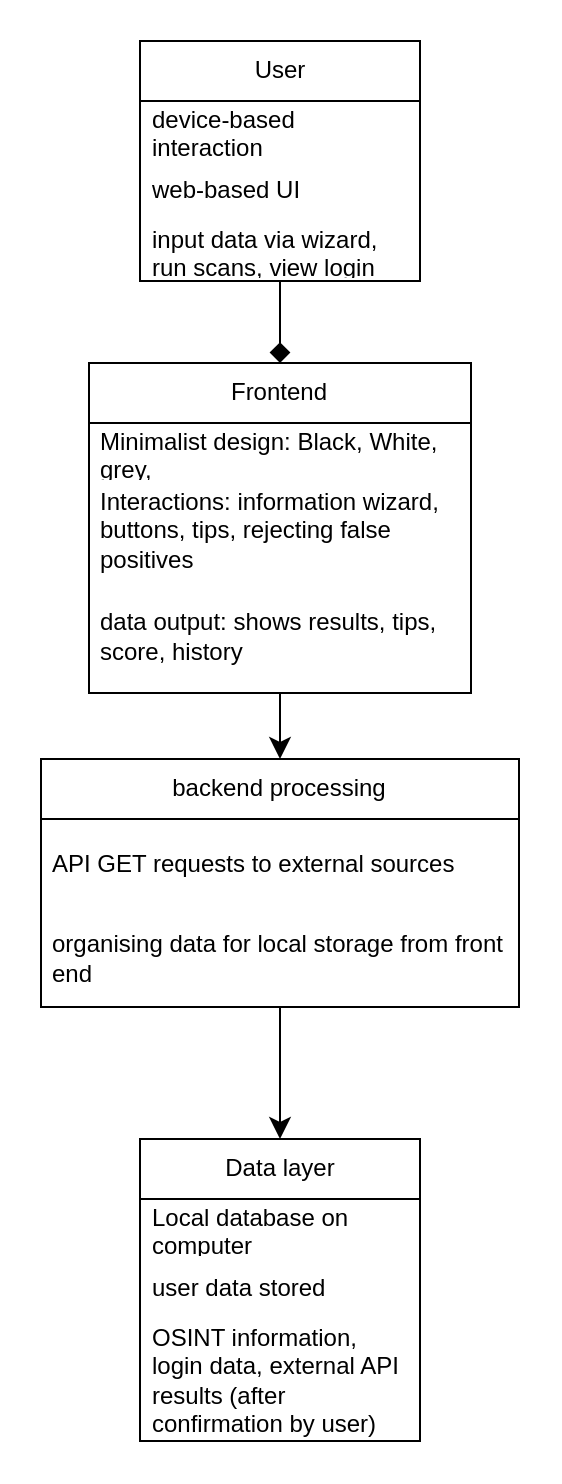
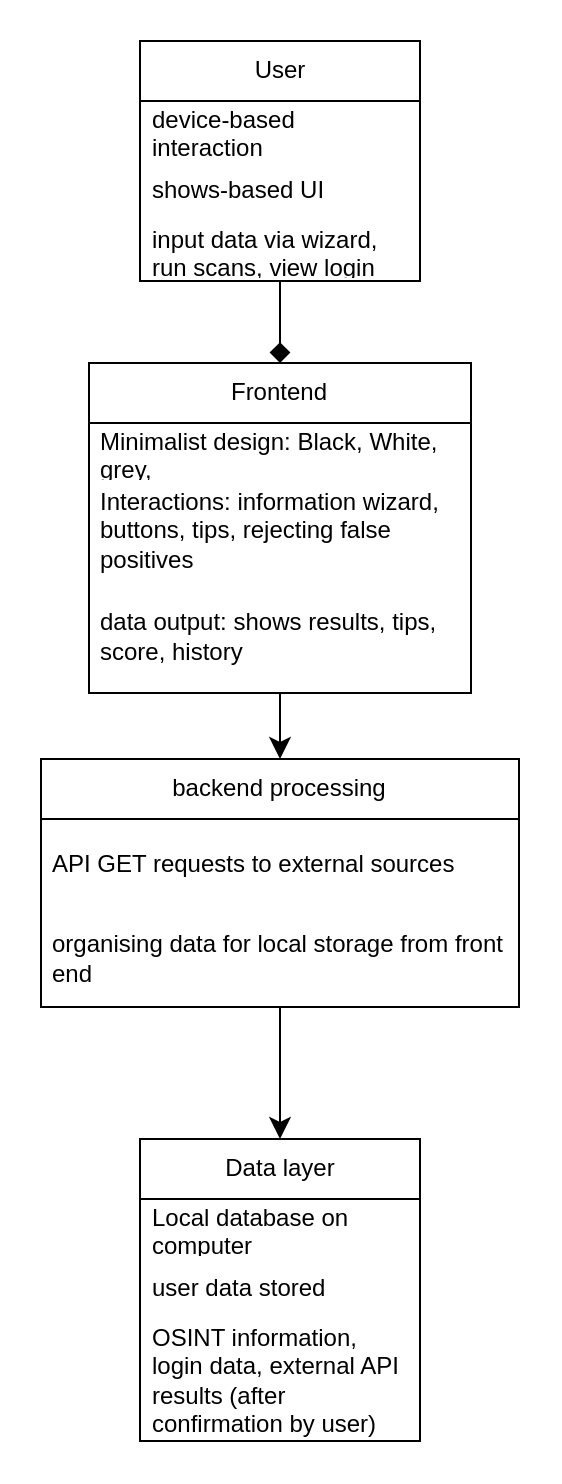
node "web-based UI": label "web-based UI" -> "shows-based UI"
